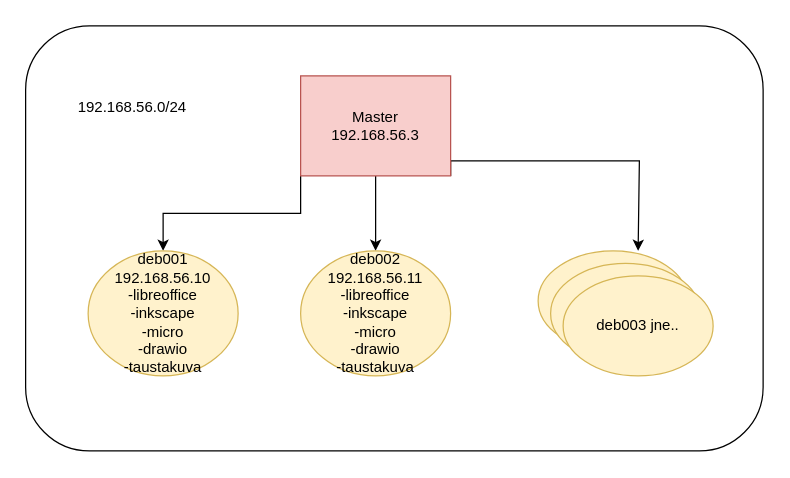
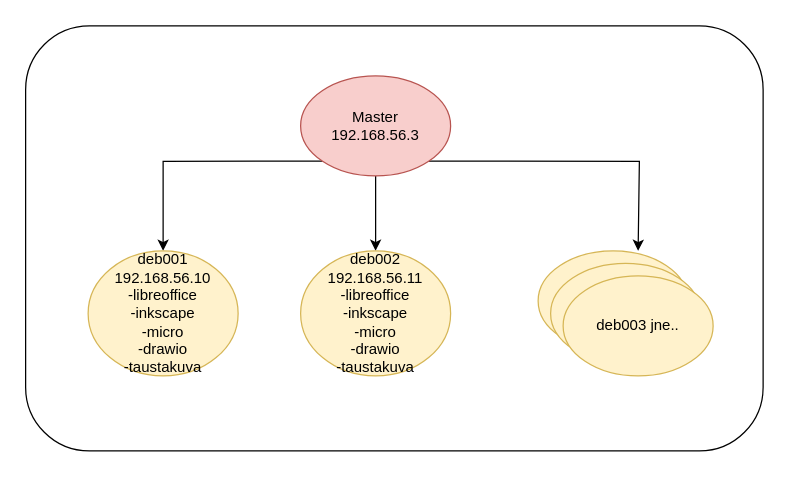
node "192.168.56.0/24": removed
node "Master 192.168.56.3": shape rectangle -> ellipse
